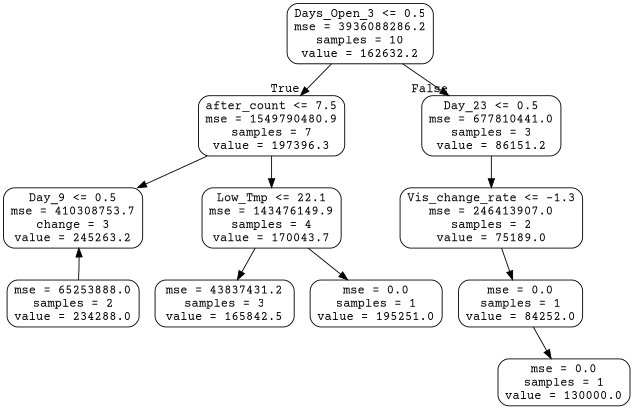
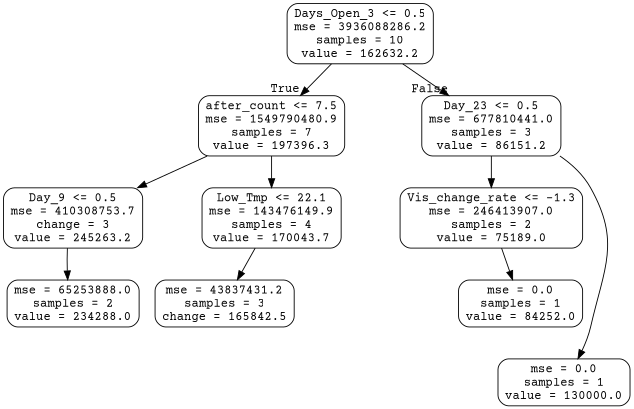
edge "mse = 65253888.0 samples = 2 value = 234288.0" -> "Day_9 <= 0.5 mse = 410308753.7 change = 3 value = 245263.2": reversed
node "mse = 43837431.2 samples = 3 value = 165842.5": label "mse = 43837431.2 samples = 3 value = 165842.5" -> "mse = 43837431.2 samples = 3 change = 165842.5"
node "mse = 0.0 samples = 1 value = 195251.0": removed
edge "mse = 0.0 samples = 1 value = 84252.0" -> "mse = 0.0 samples = 1 value = 130000.0": now "Day_23 <= 0.5 mse = 677810441.0 samples = 3 value = 86151.2" -> "mse = 0.0 samples = 1 value = 130000.0"
